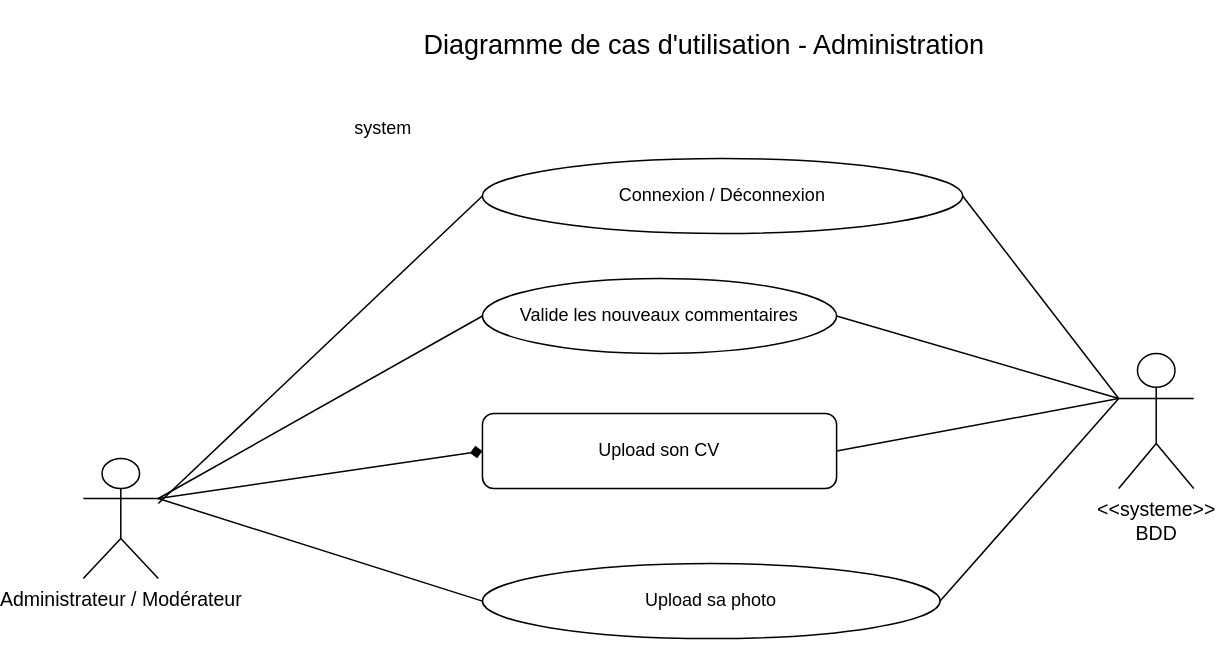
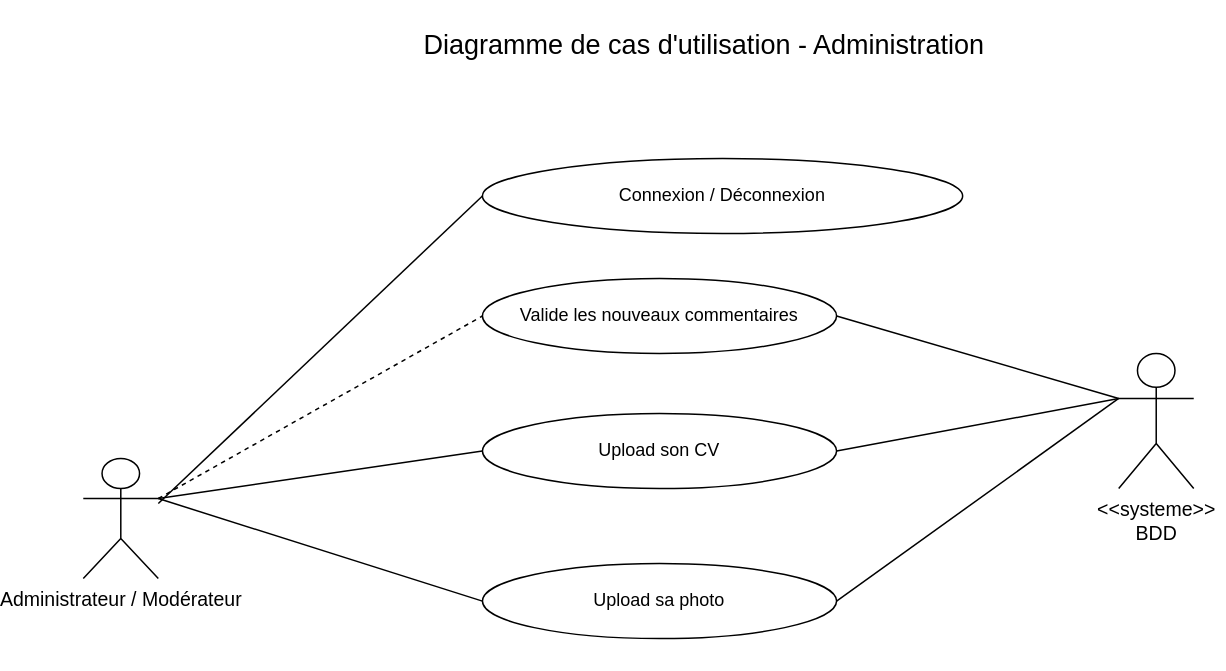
node "system": removed
edge "Connexion / Déconnexion" -- "<<systeme>> BDD": removed
edge "Valide les nouveaux commentaires" -- "Administrateur / Modérateur": style solid -> dashed
node "Upload son CV": shape rounded rectangle -> ellipse
edge "Administrateur / Modérateur" -> "Upload son CV": arrowhead diamond -> none
node "Upload sa photo": size 458x75 -> 354x75
